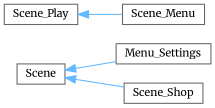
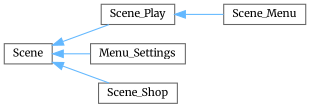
edge "Scene_Play" -> "Scene": added
